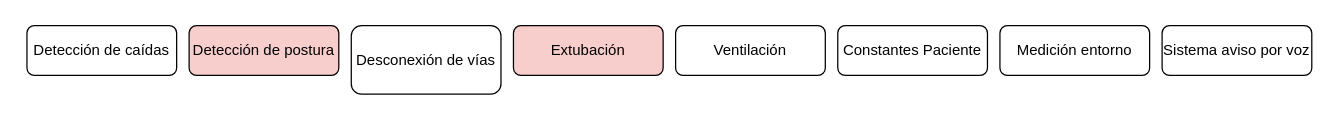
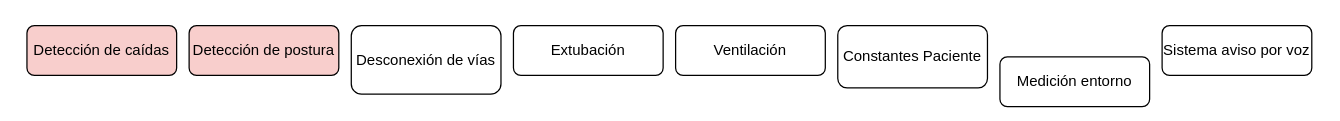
node "Detección de caídas": fillcolor #ffffff -> #f8cecc
node "Extubación": fillcolor #f8cecc -> #ffffff
node "Constantes Paciente": size 150x50 -> 150x63
node "Medición entorno": moved (1076, 51) -> (1076, 82)
